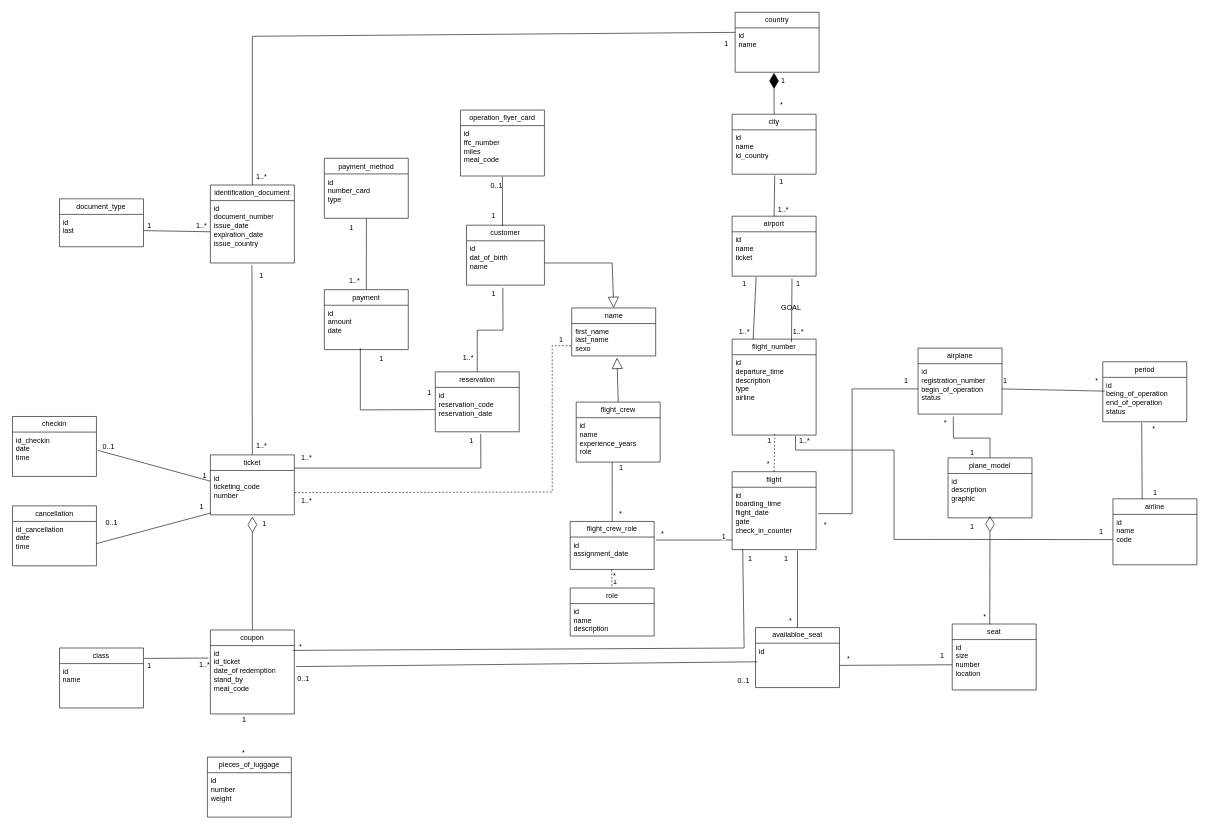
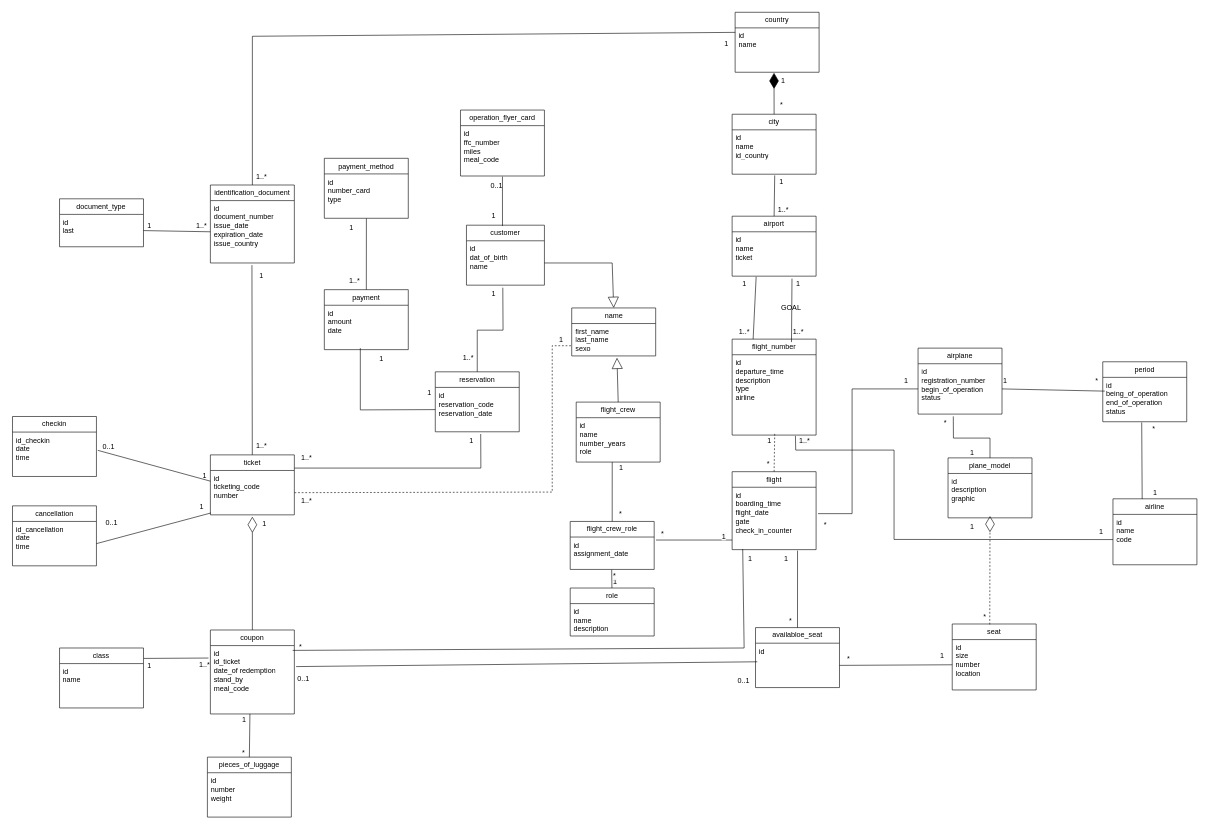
node "id name experience_years role": label "id name experience_years role" -> "id name number_years role"
edge "seat" -> "id description graphic": style solid -> dashed
edge "id assignment_date" -- "role": style dashed -> solid
edge "id id_ticket date_of redemption stand_by meal_code" -- "pieces_of_luggage": added
